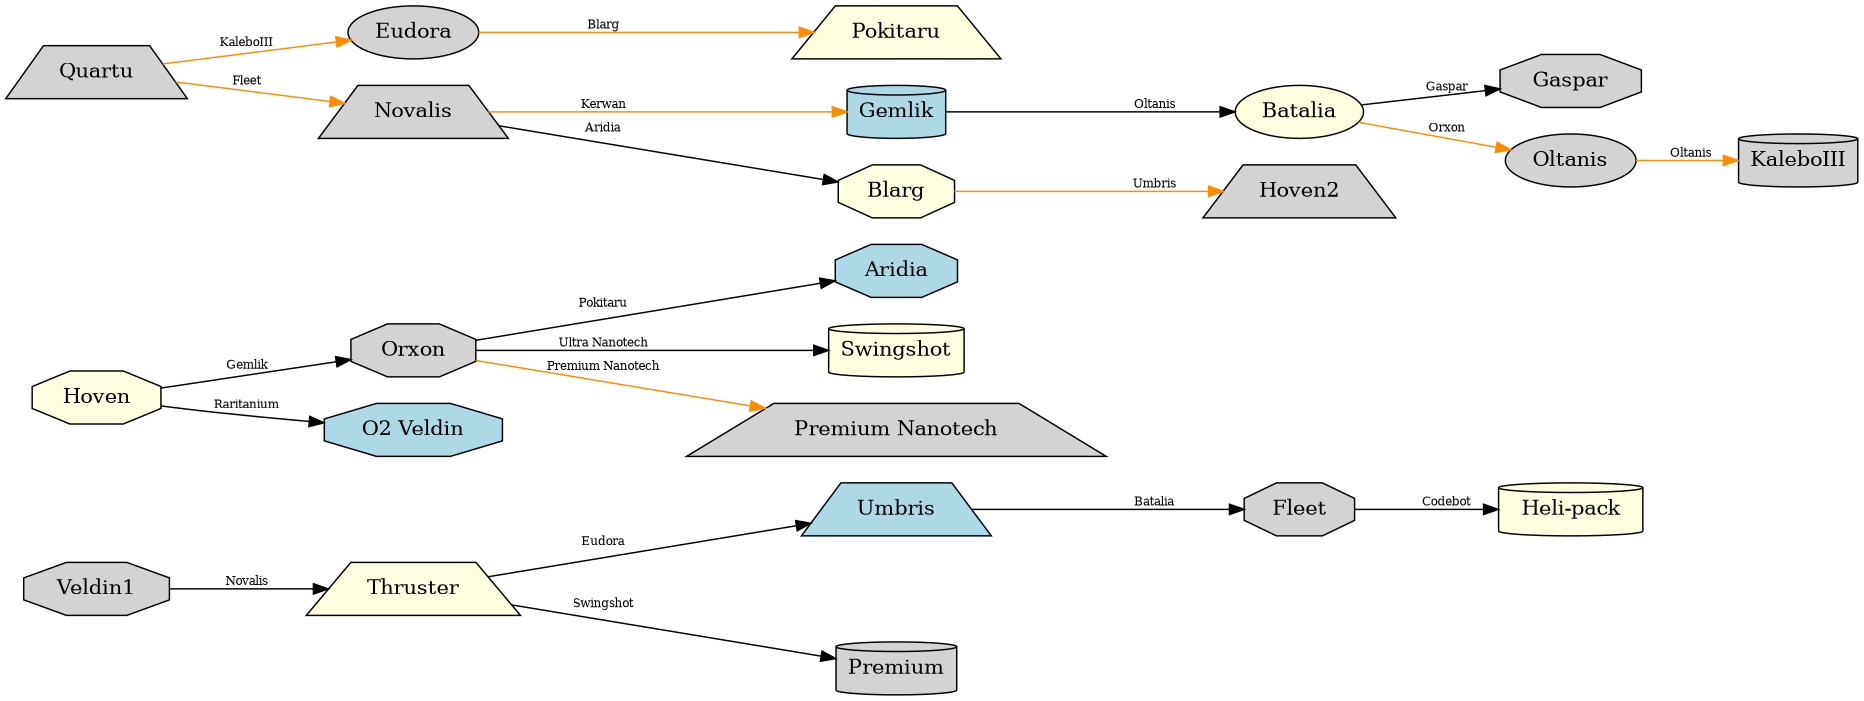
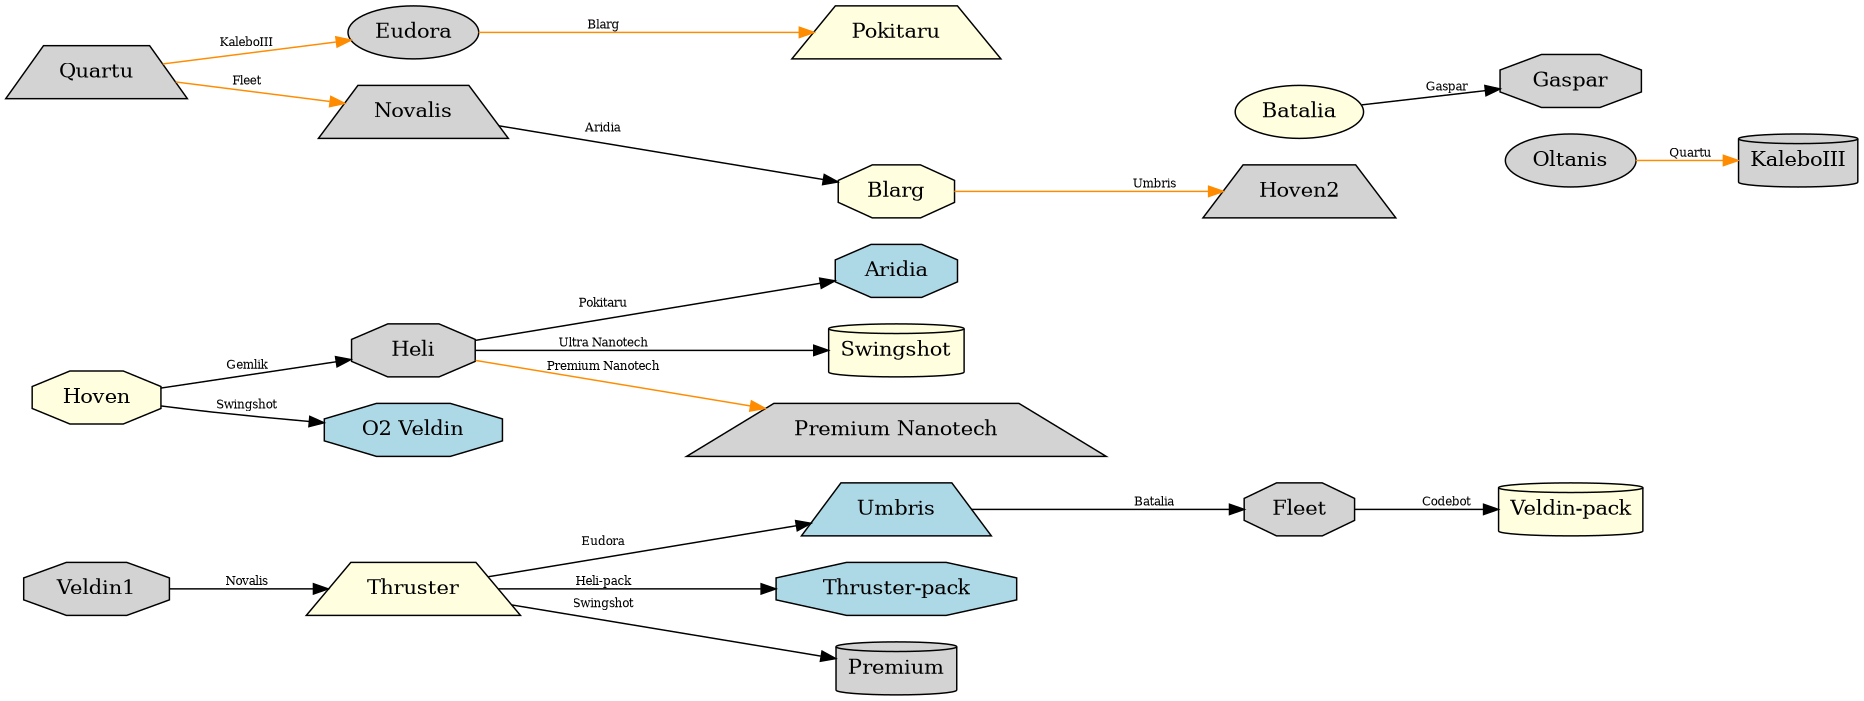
node "Gemlik": removed
edge "Batalia" -> "Oltanis": removed, label "Orxon"
edge "Oltanis" -> "KaleboIII": label "Oltanis" -> "Quartu"
node "Orxon": label "Orxon" -> "Heli"
edge "Hoven" -> "O2 Veldin": label "Raritanium" -> "Swingshot"
node "Heli-pack": label "Heli-pack" -> "Veldin-pack"
node "Thruster-pack": added
